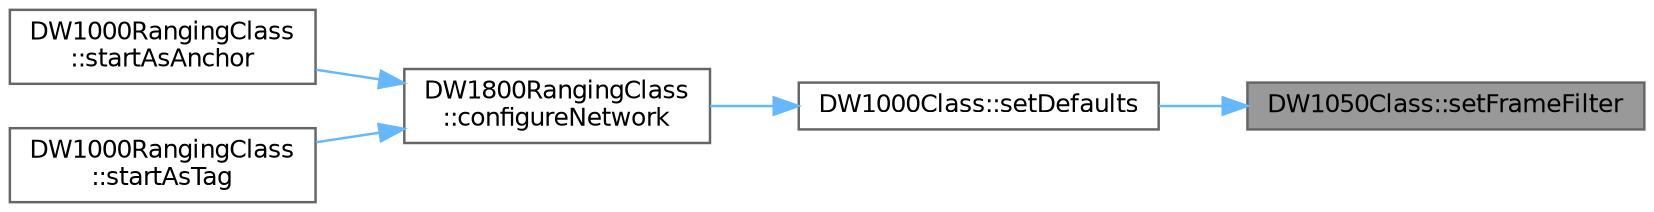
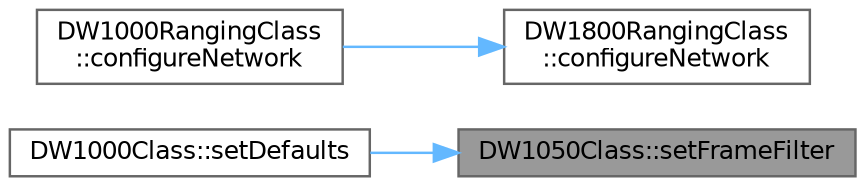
node "DW1000RangingClass ::startAsAnchor": removed
edge "DW1800RangingClass ::configureNetwork" -> "DW1000Class::setDefaults": removed
node "DW1000RangingClass ::startAsTag": label "DW1000RangingClass ::startAsTag" -> "DW1000RangingClass ::configureNetwork"
